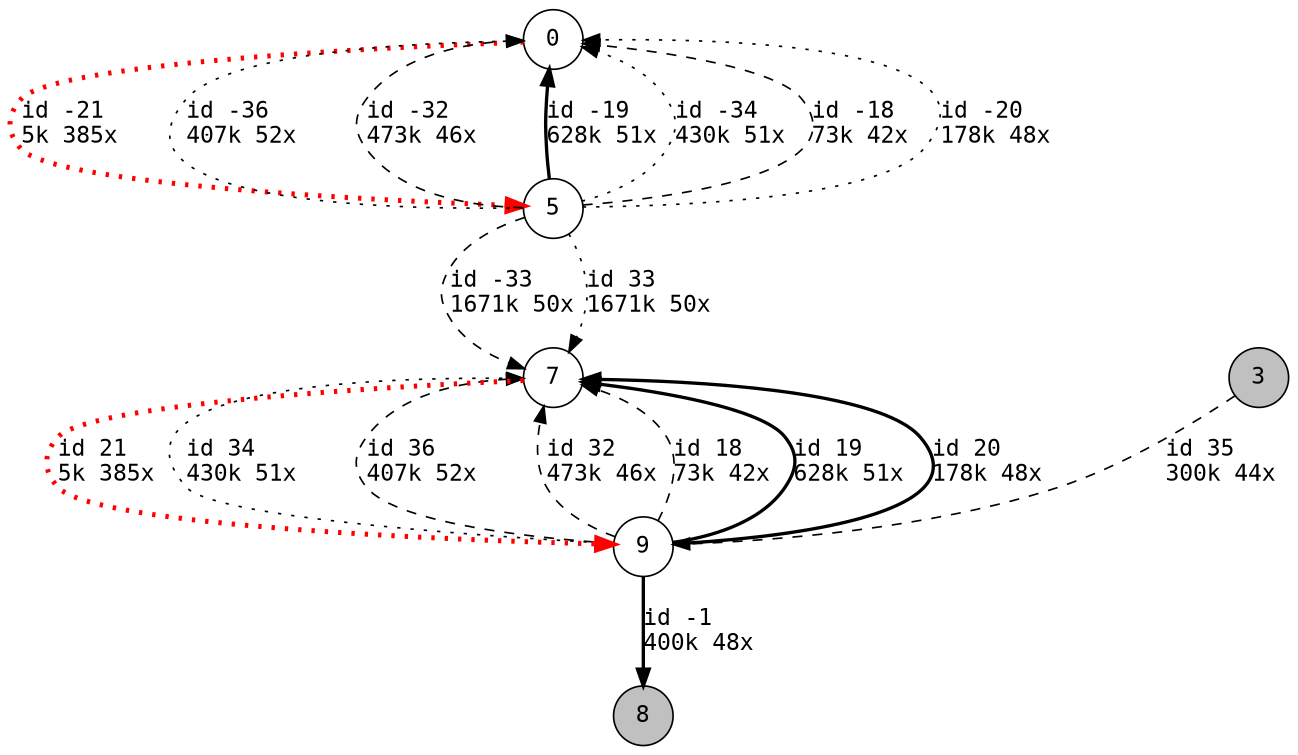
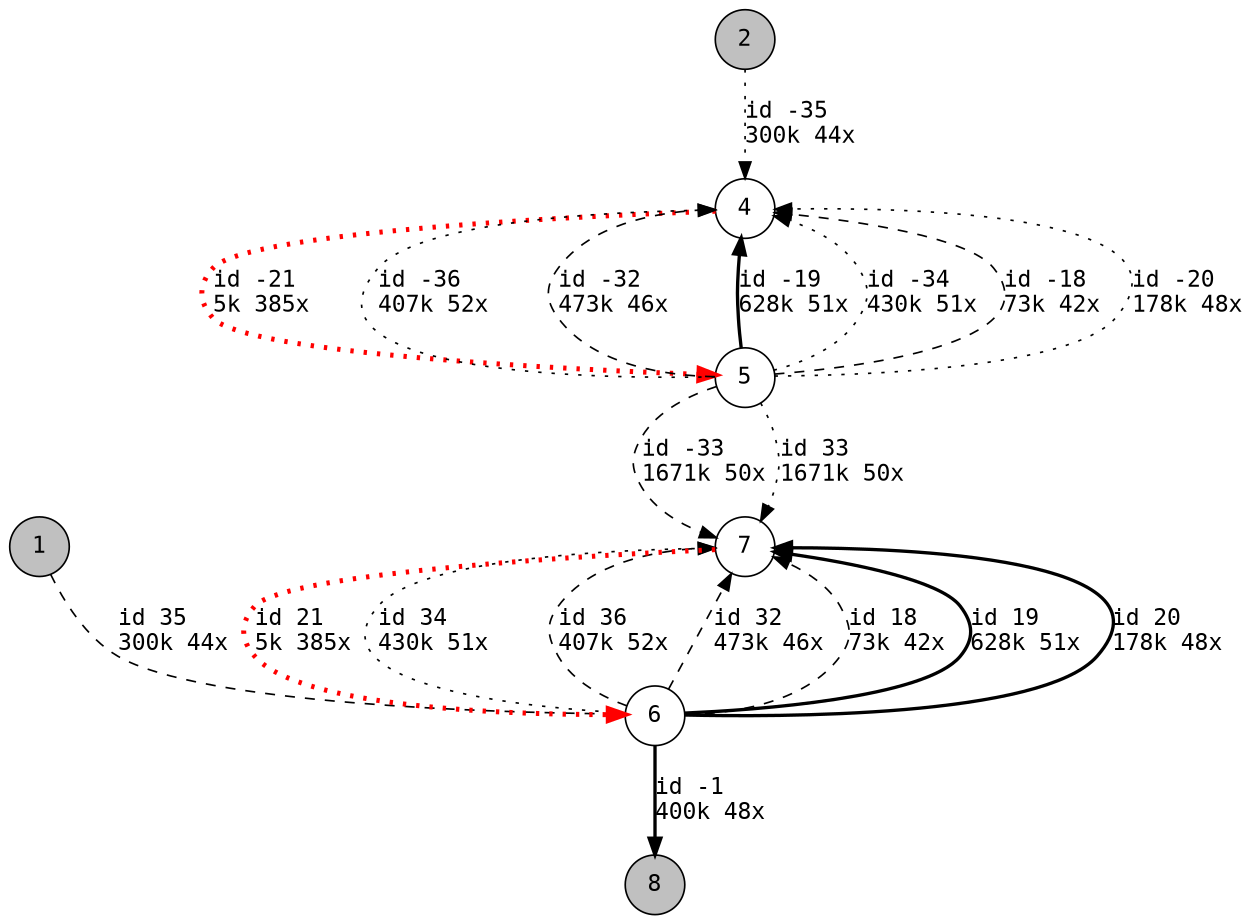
node "0": label "0" -> "4"
node "2": added
node "3": label "3" -> "1"
node "9": label "9" -> "6"
